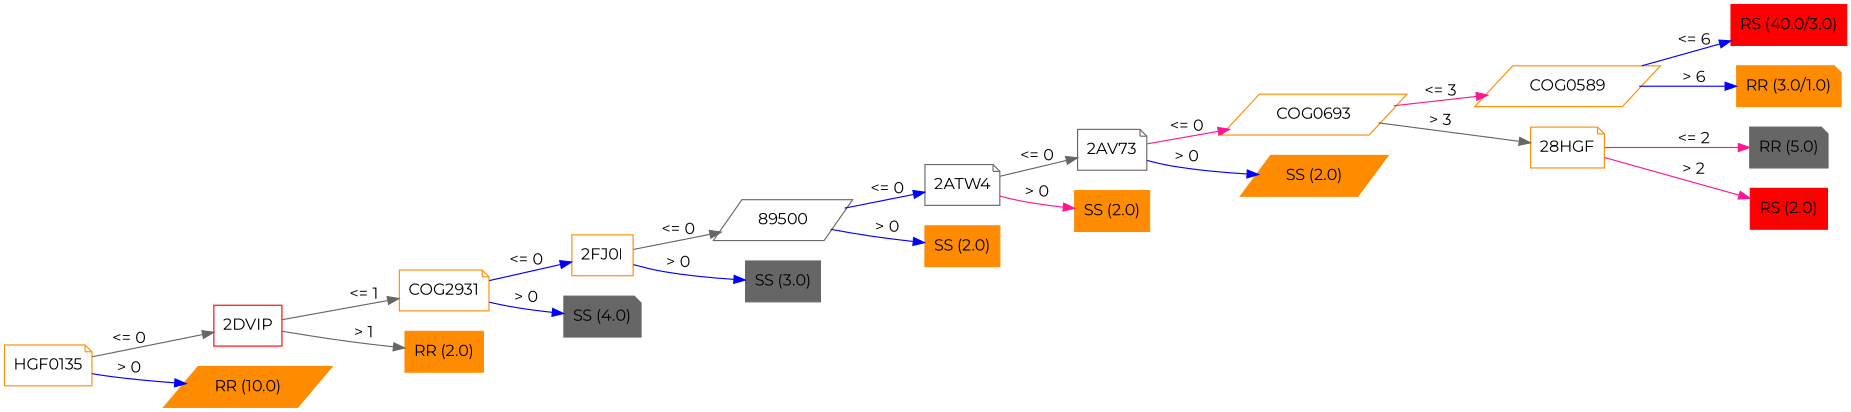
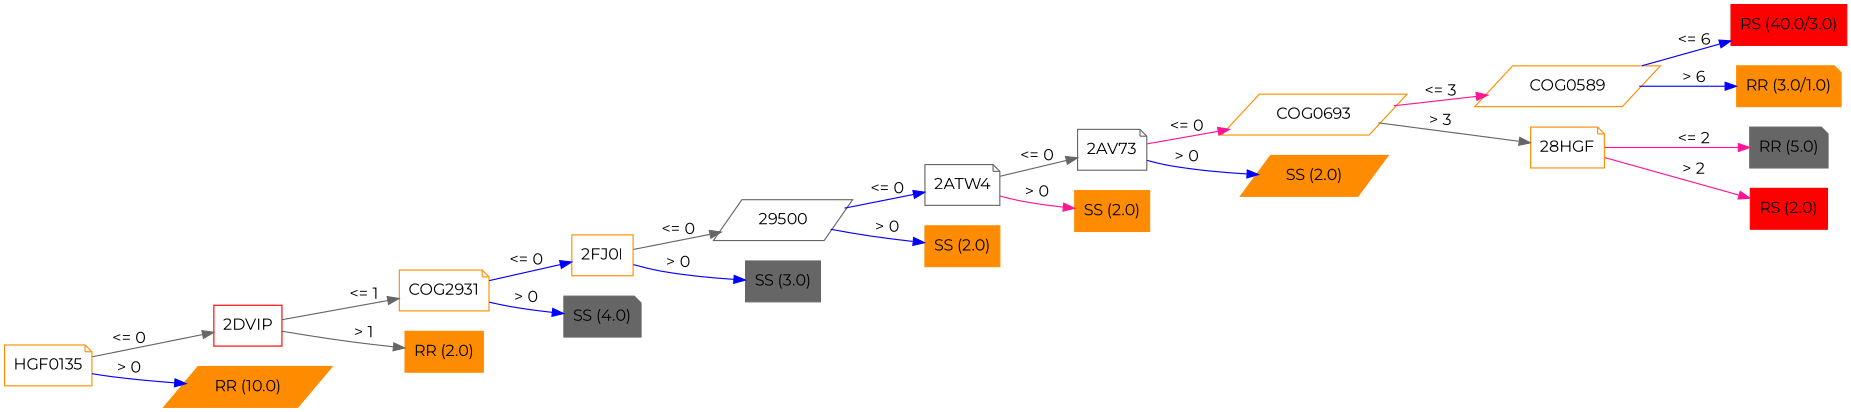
node "89500": label "89500" -> "29500"
